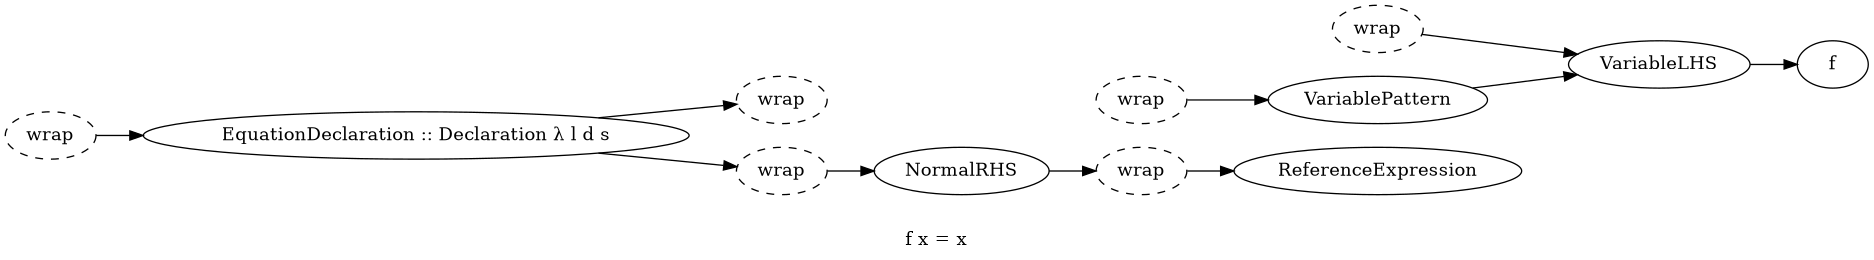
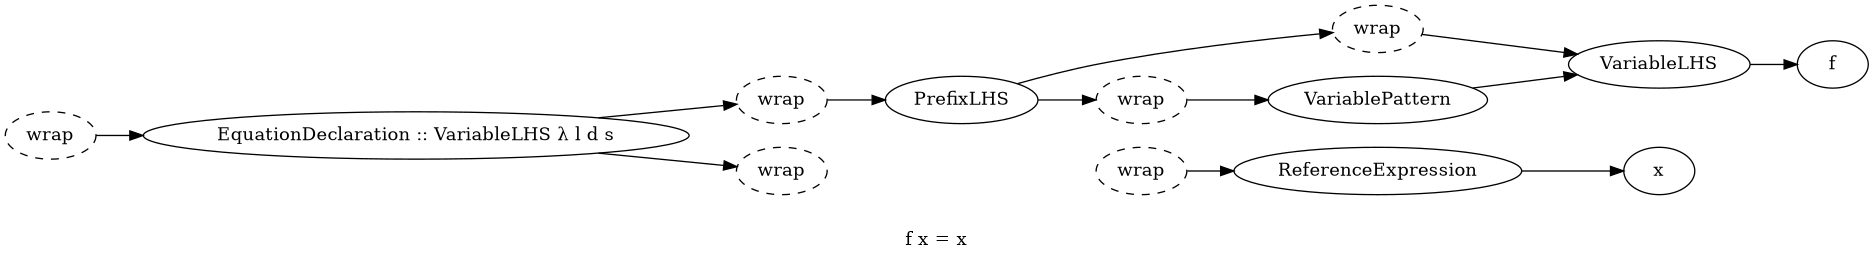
node "PrefixLHS": added
node "EquationDeclaration :: Declaration λ l d s": label "EquationDeclaration :: Declaration λ l d s" -> "EquationDeclaration :: VariableLHS λ l d s"
node "NormalRHS": removed
node "x": added
